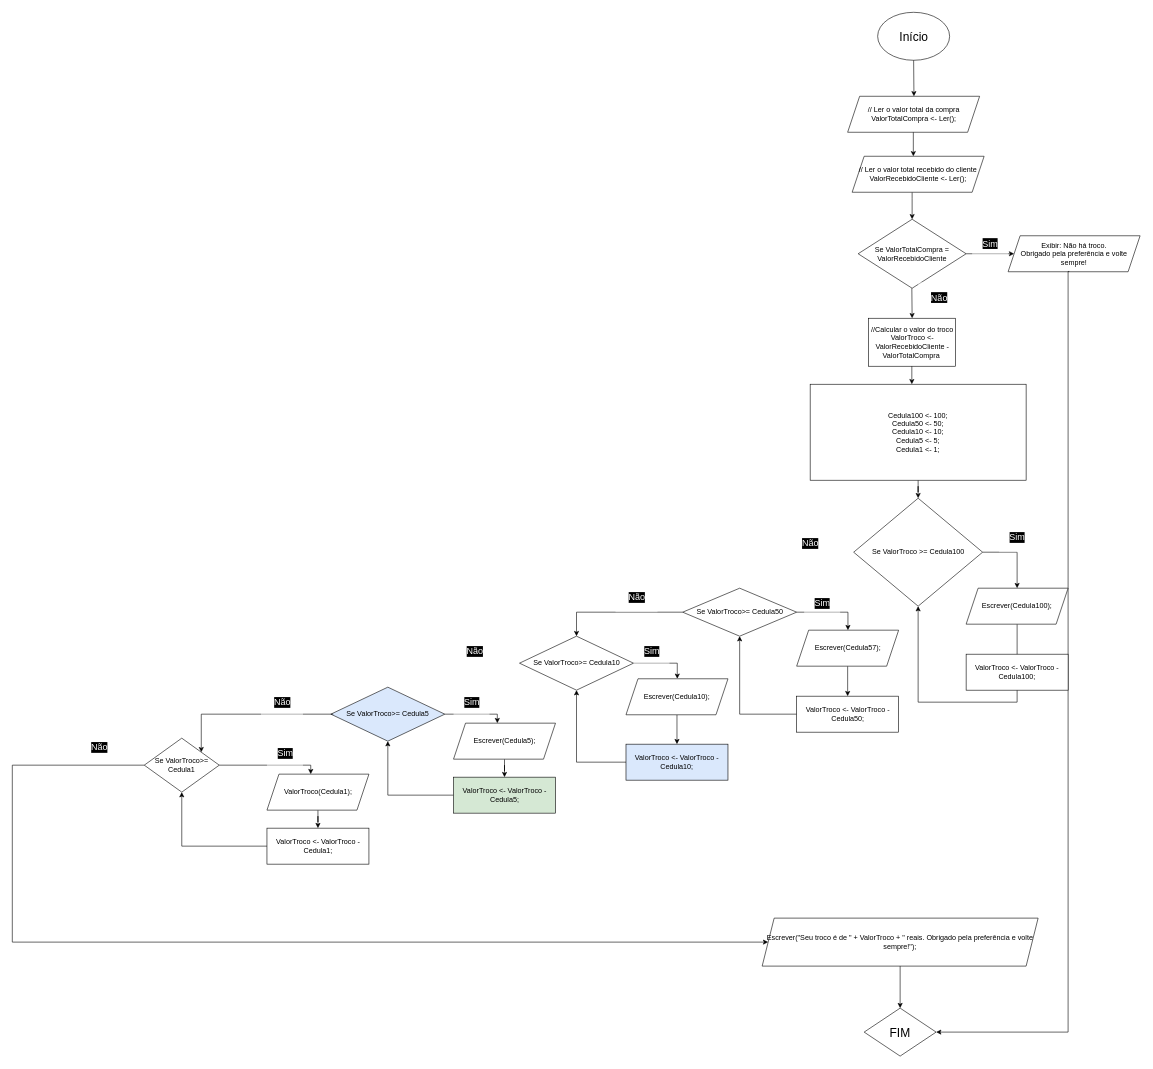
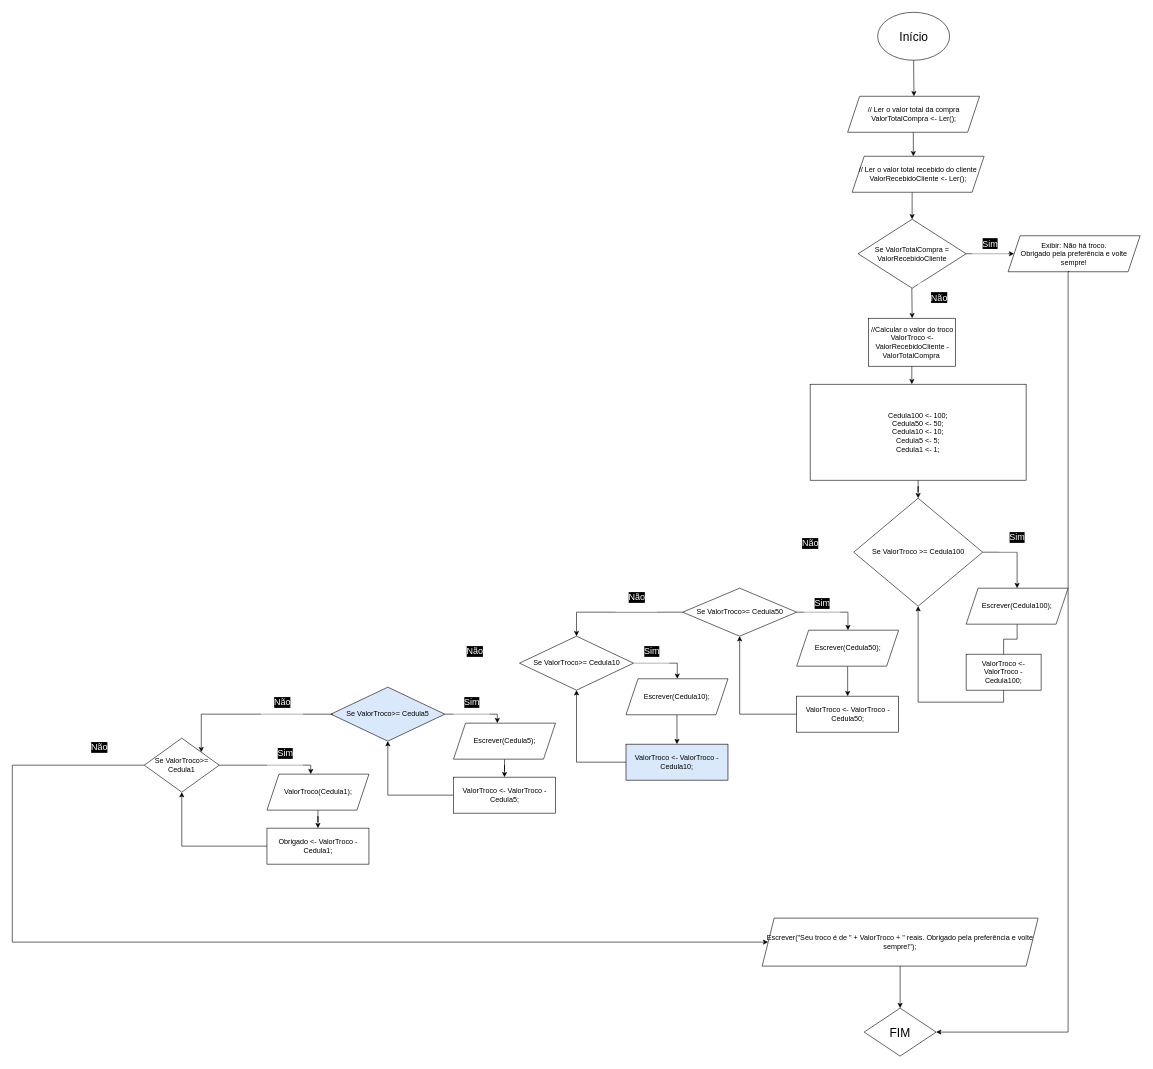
node "Escrever(Cedula57);": label "Escrever(Cedula57);" -> "Escrever(Cedula50);"
node "ValorTroco <- ValorTroco - Cedula100;": size 102x36 -> 75x36
node "ValorTroco <- ValorTroco - Cedula5;": fillcolor #d5e8d4 -> #ffffff
node "ValorTroco <- ValorTroco - Cedula1;": label "ValorTroco <- ValorTroco - Cedula1;" -> "Obrigado <- ValorTroco - Cedula1;"
